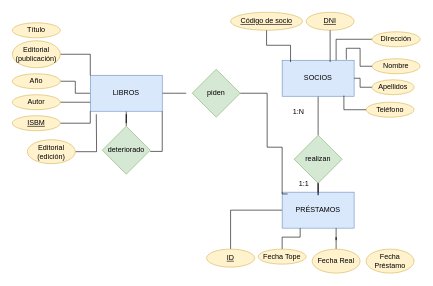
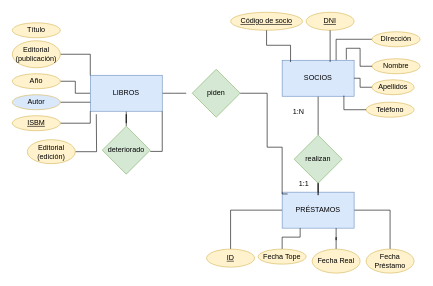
node "Autor": fillcolor #fff2cc -> #dae8fc
edge "PRÉSTAMOS" -- "Fecha Préstamo": added
